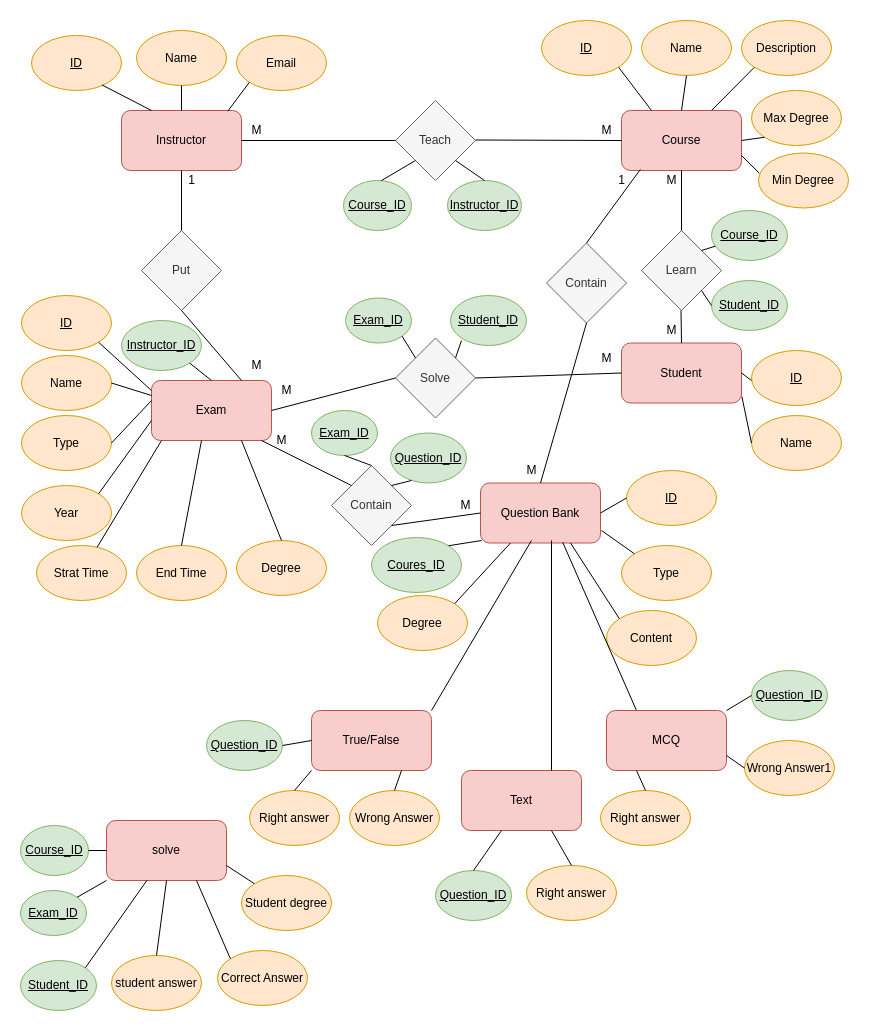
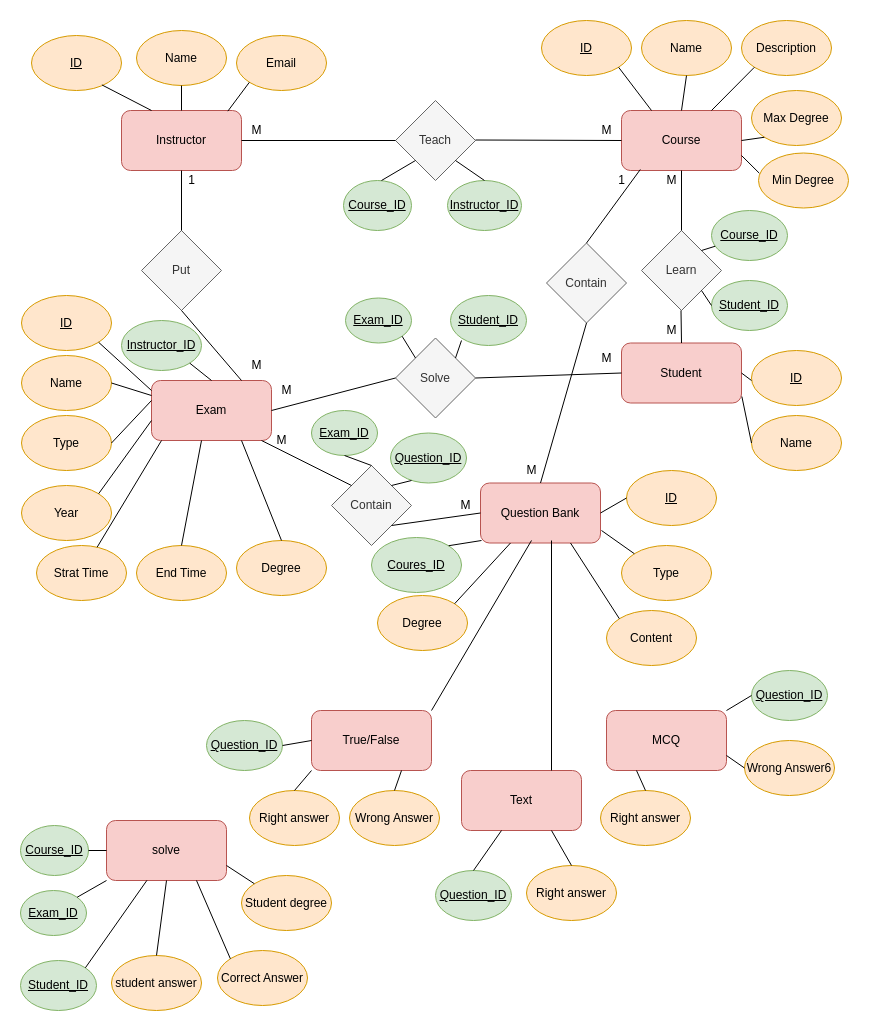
edge "Question Bank" -- "MCQ": removed
node "Wrong Answer1": label "Wrong Answer1" -> "Wrong Answer6"
